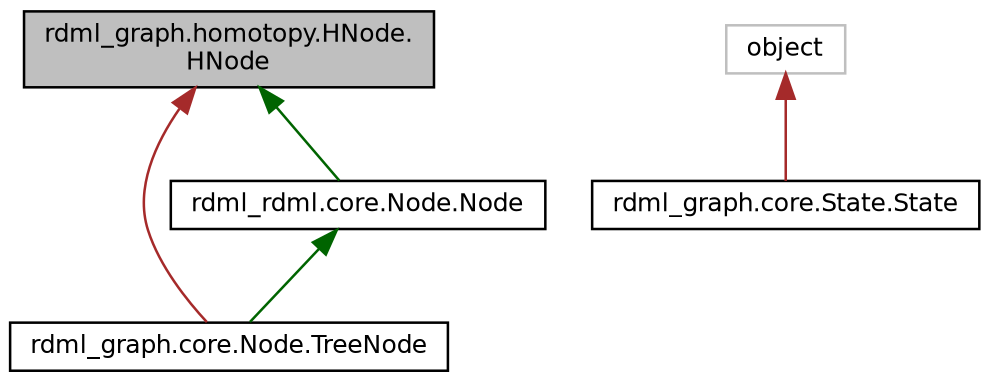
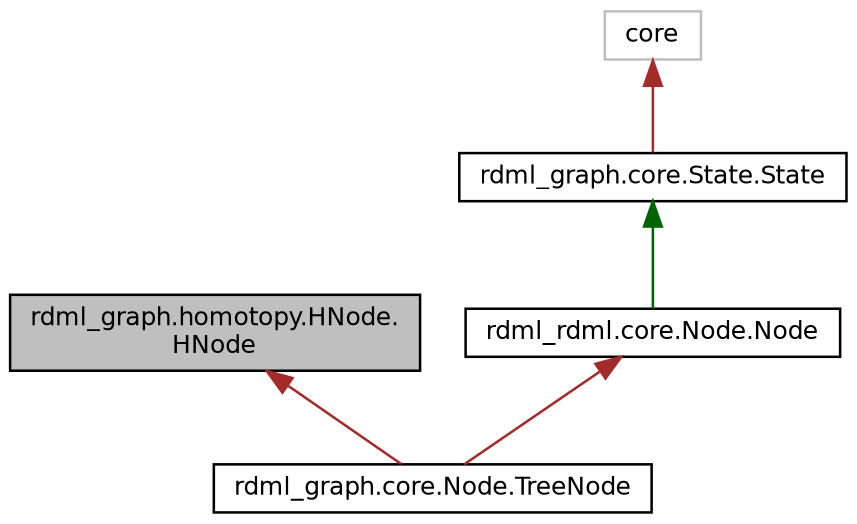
node "object": label "object" -> "core"
edge "rdml_rdml.core.Node.Node" -> "rdml_graph.homotopy.HNode. HNode": now "rdml_rdml.core.Node.Node" -> "rdml_graph.core.State.State"
edge "rdml_graph.core.Node.TreeNode" -> "rdml_rdml.core.Node.Node": color darkgreen -> brown
